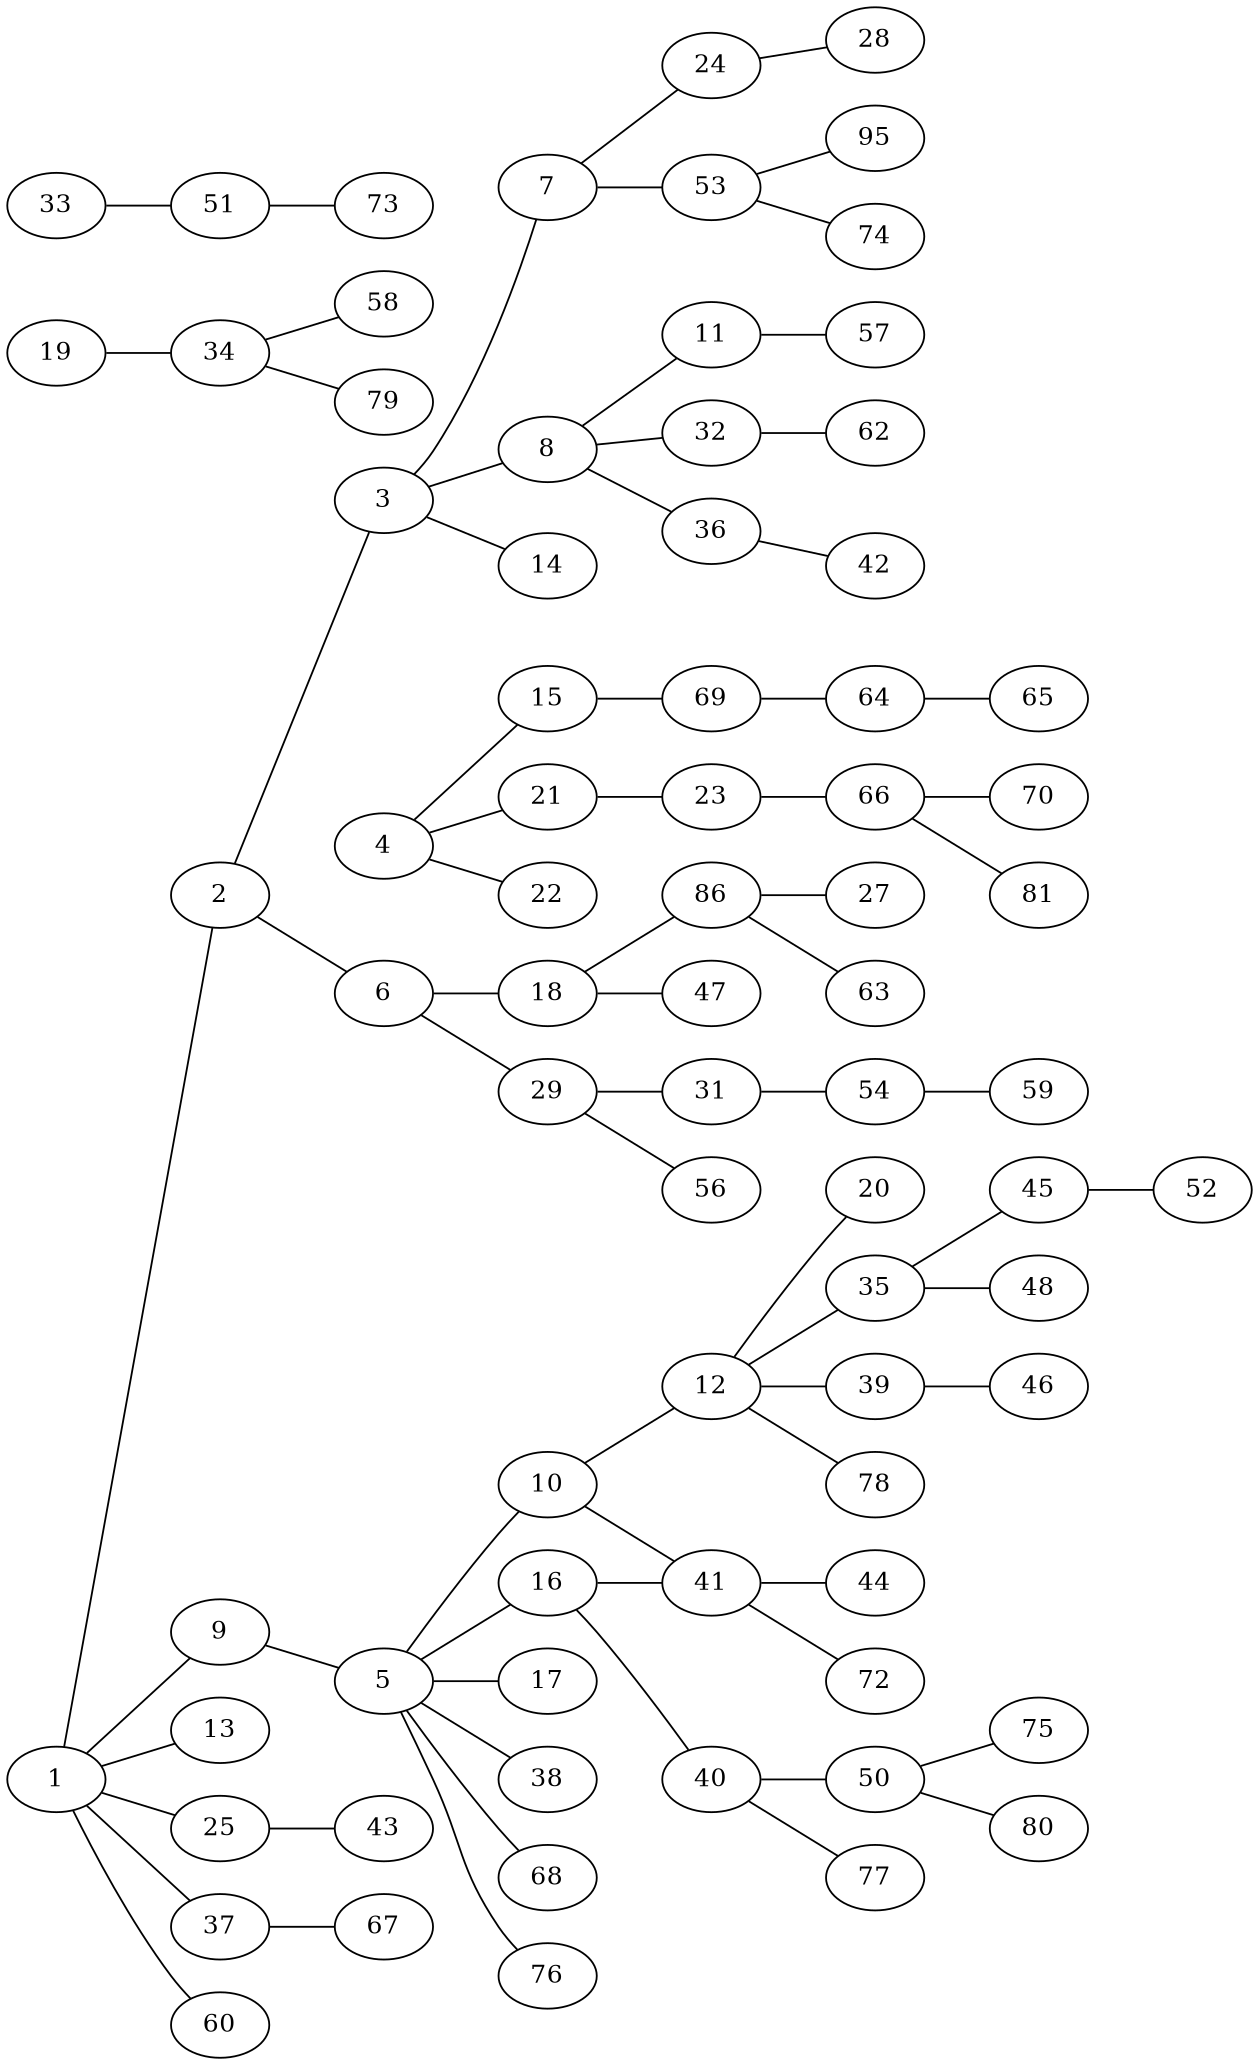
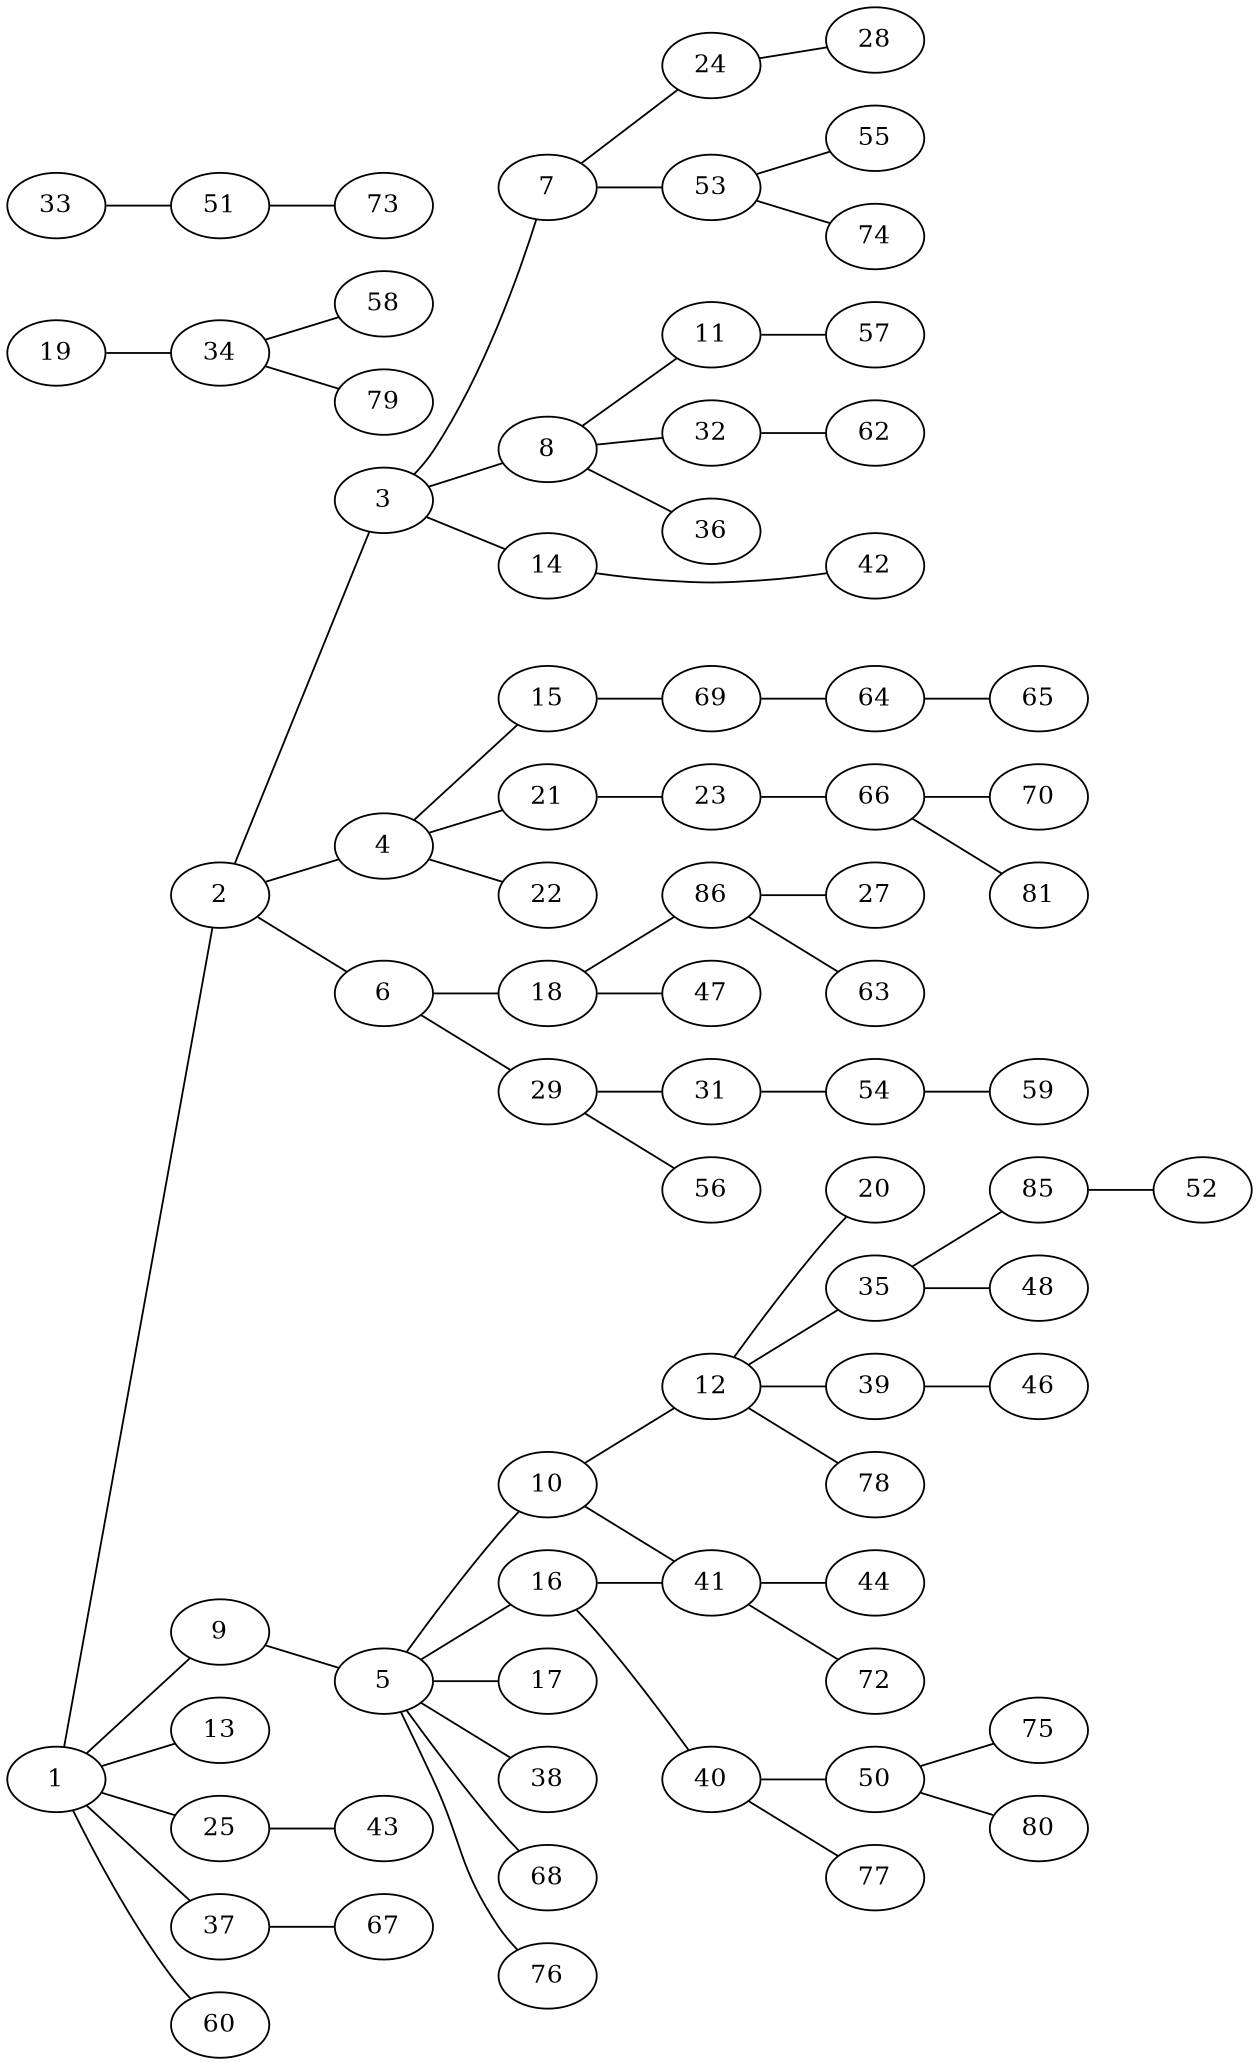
node "95": label "95" -> "55"
edge "36" -- "42": now "14" -- "42"
edge "4" -- "2": added
node "45": label "45" -> "85"
